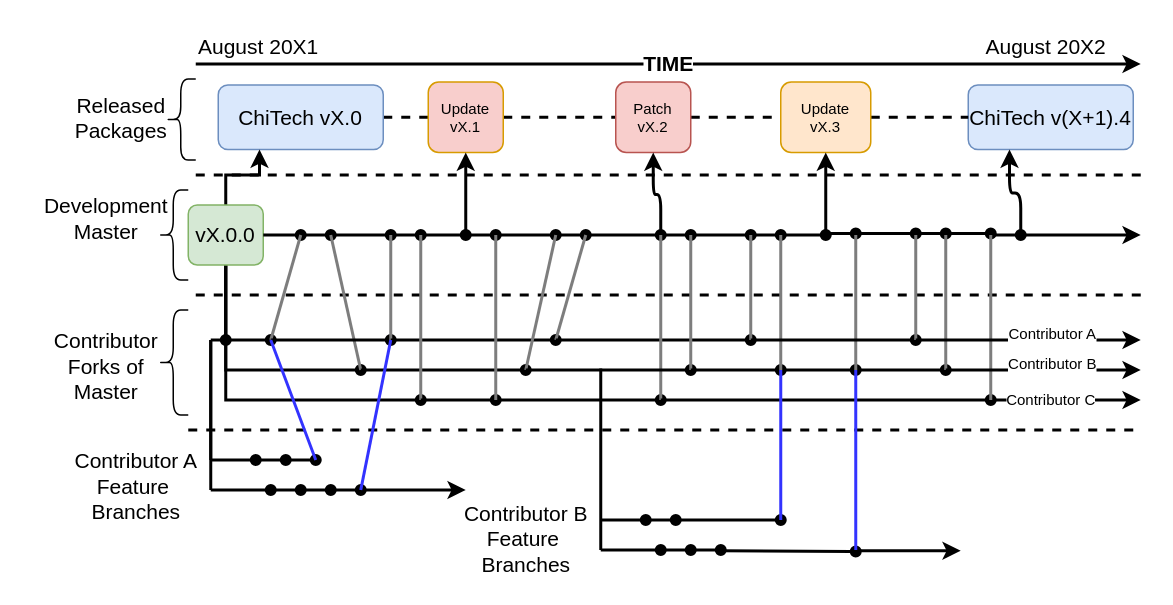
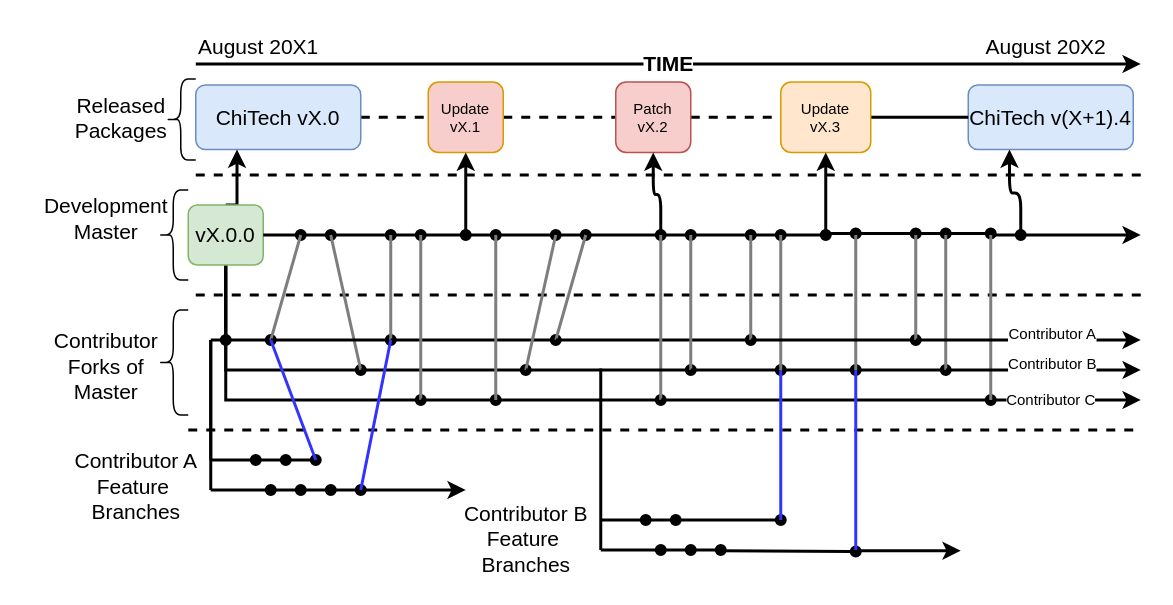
node "ChiTech vX.0": moved (301, 117) -> (278, 117)
edge "UpdatevX.3" -- "ChiTech v(X+1).4": style dashed -> solid
